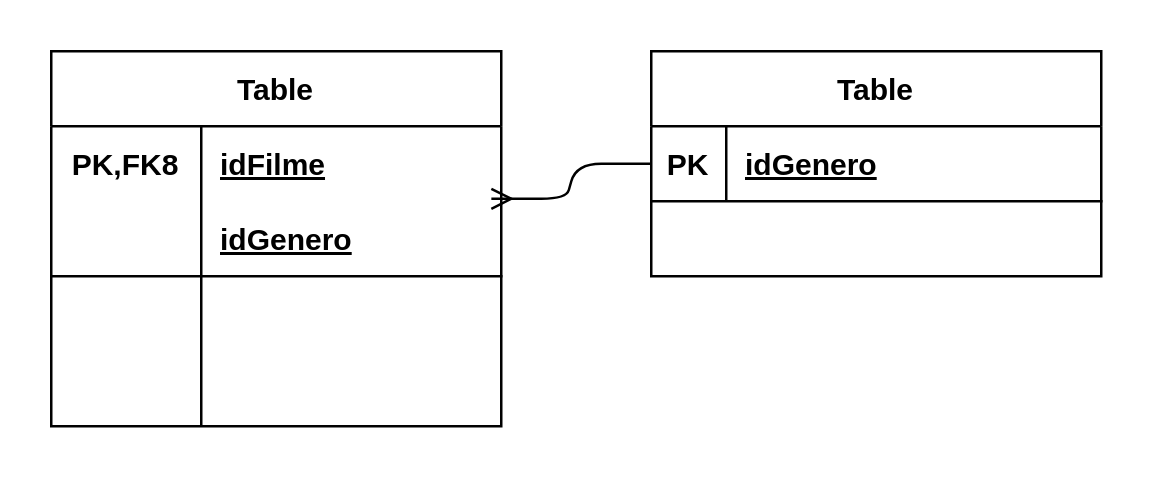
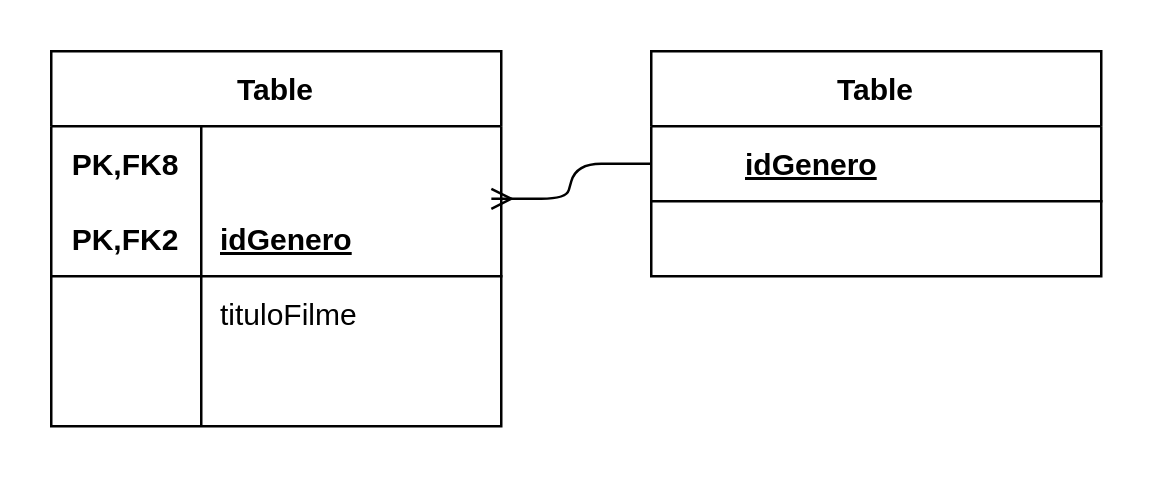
node "idFilme": removed
node "PK": removed
node "PK,FK2": added
node "tituloFilme": added
